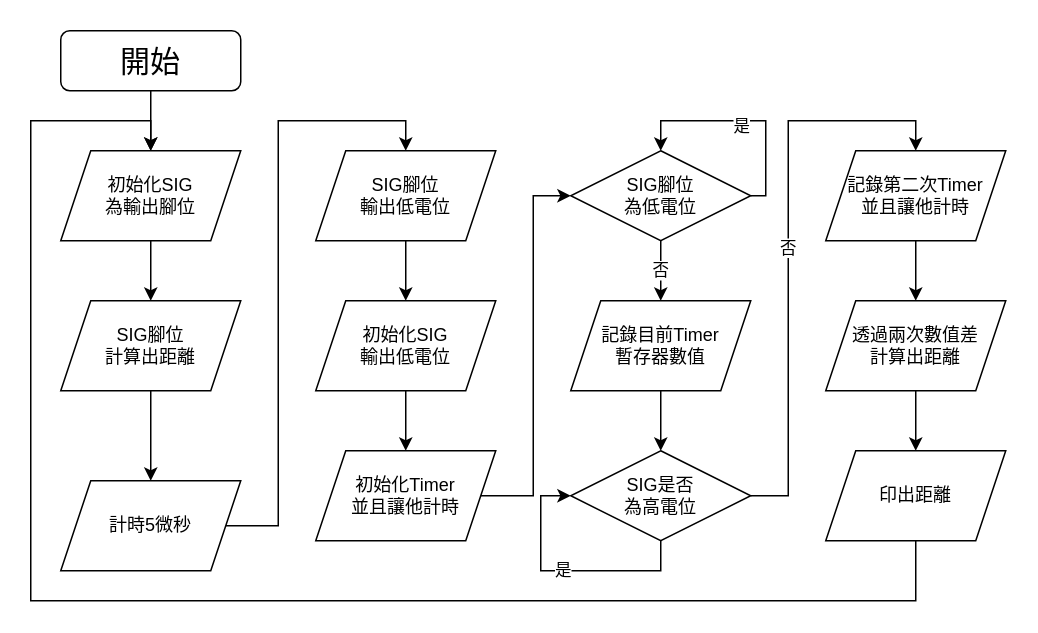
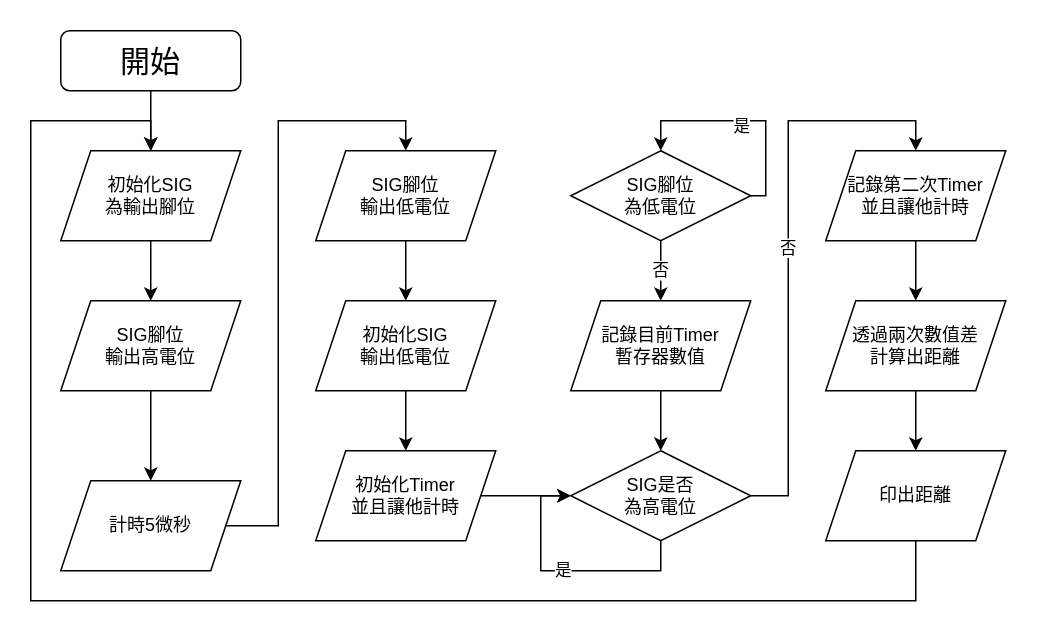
edge "初始化Timer 並且讓他計時" -> "SIG腳位 為低電位": now "初始化Timer 並且讓他計時" -> "SIG是否 為高電位"
node "SIG腳位 計算出距離": label "SIG腳位 計算出距離" -> "SIG腳位 輸出高電位"
